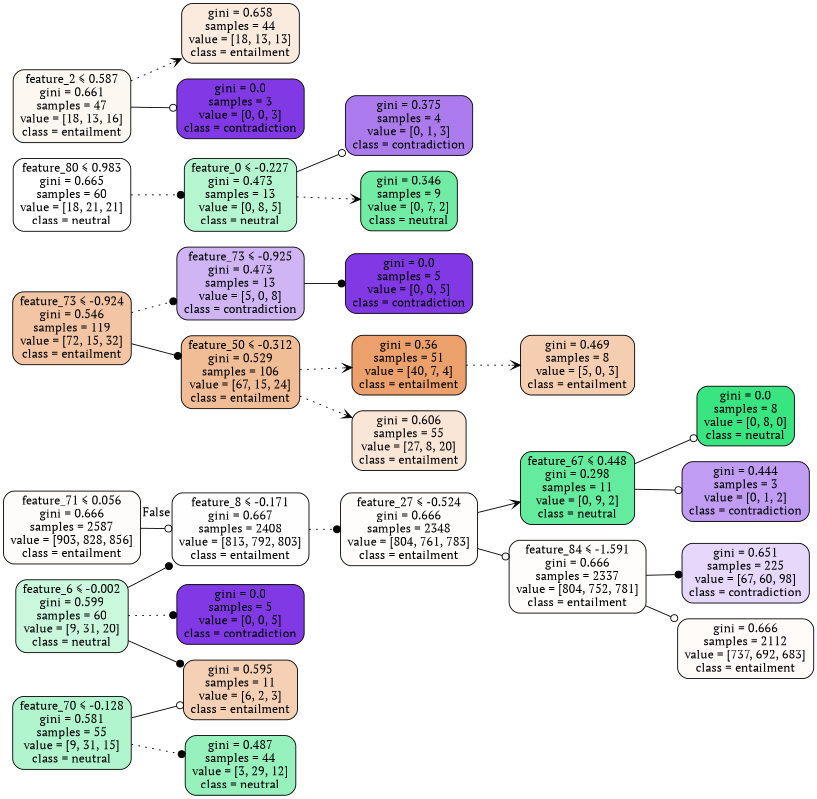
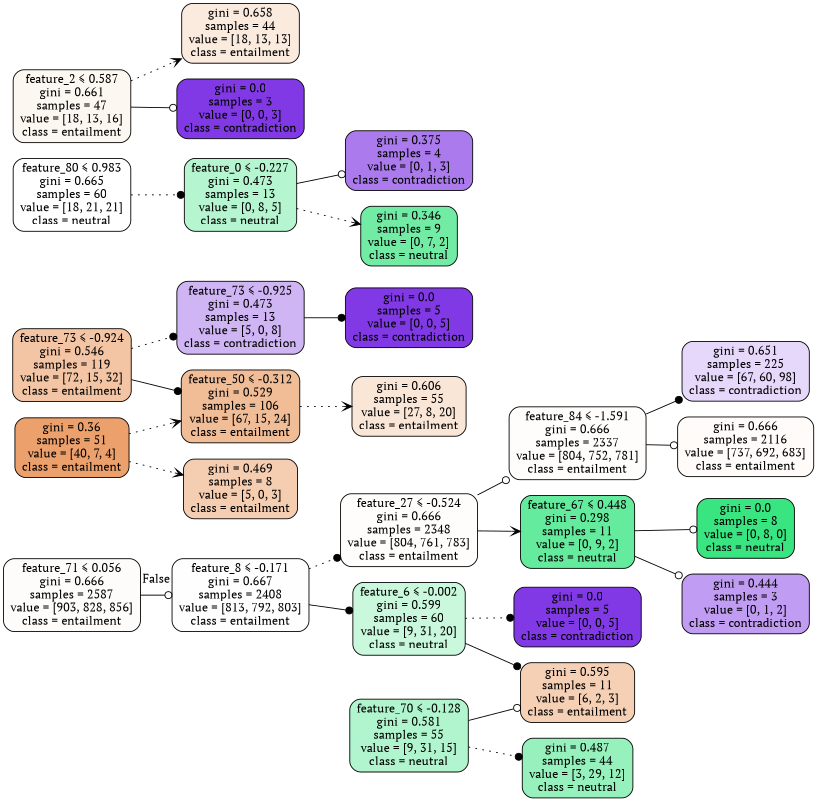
edge "feature_50 ≤ -0.312" -> "gini = 0.36": reversed
edge "feature_6 ≤ -0.002" -> "feature_8 ≤ -0.171": reversed
node "gini = 0.666": text "samples = 2112" -> "samples = 2116"
